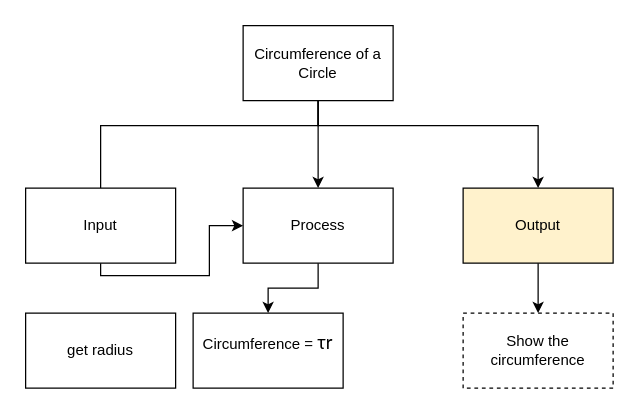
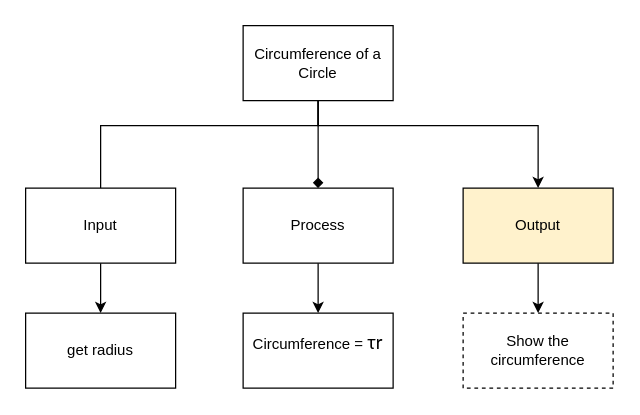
edge "Circumference of a Circle" -> "Process": arrowhead classic -> diamond
edge "Input" -> "Process": now "Input" -> "get radius"
node "Circumference = τr": moved (268, 351) -> (318, 351)
